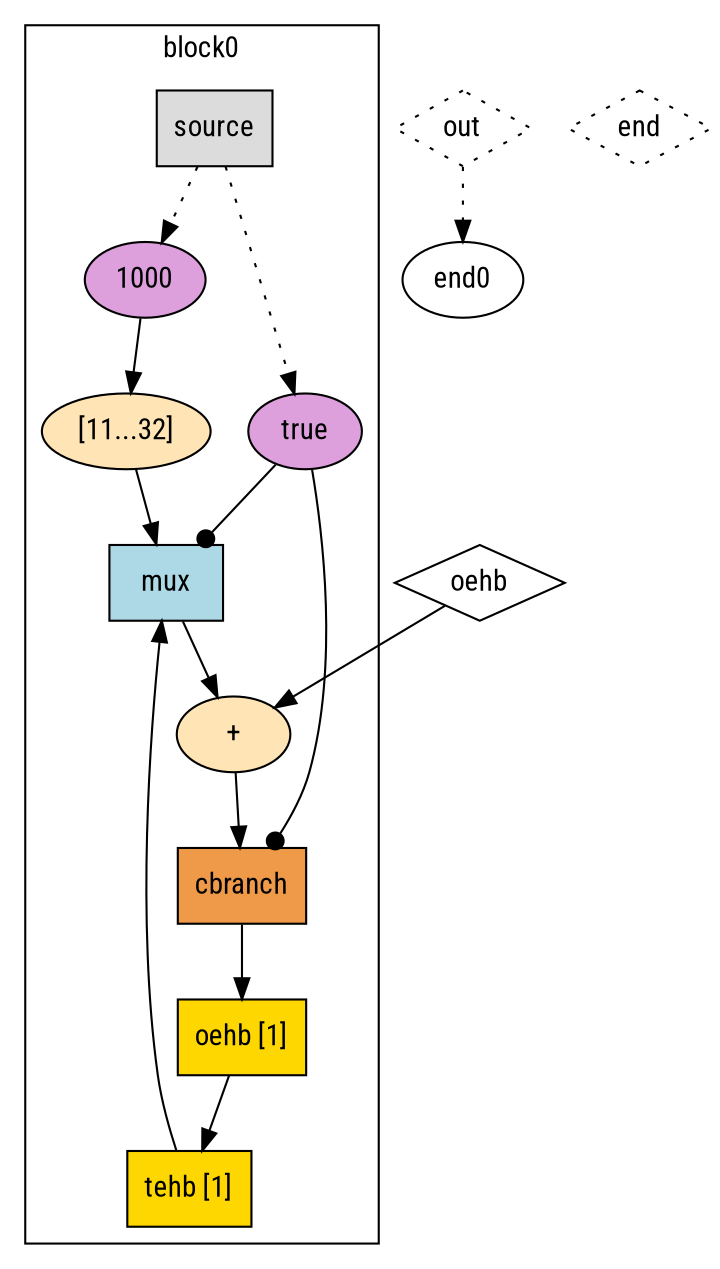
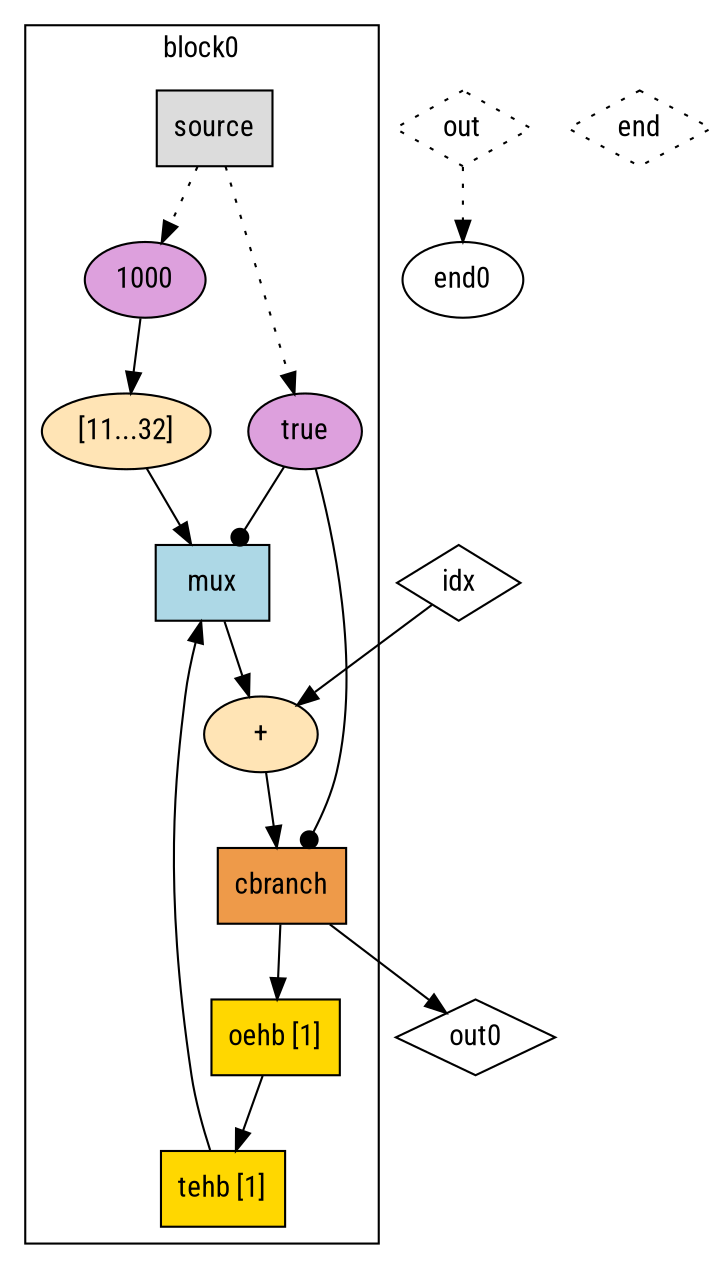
node "oehb": label "oehb" -> "idx"
node "out0": added
